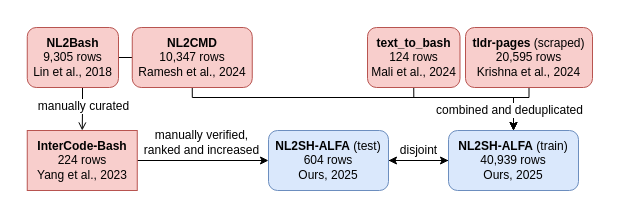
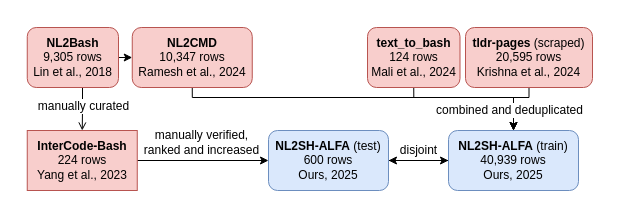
edge "NL2Bash 9,305 rows Lin et al., 2018" -- "NL2CMD 10,347 rows Ramesh et al., 2024": arrowhead none -> classic
node "NL2SH-ALFA (test) 604 rows Ours, 2025": label "NL2SH-ALFA (test) 604 rows Ours, 2025" -> "NL2SH-ALFA (test) 600 rows Ours, 2025"
